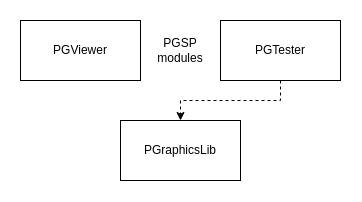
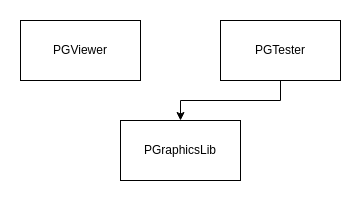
node "PGSP modules": removed
edge "PGTester" -> "PGraphicsLib": style dashed -> solid
